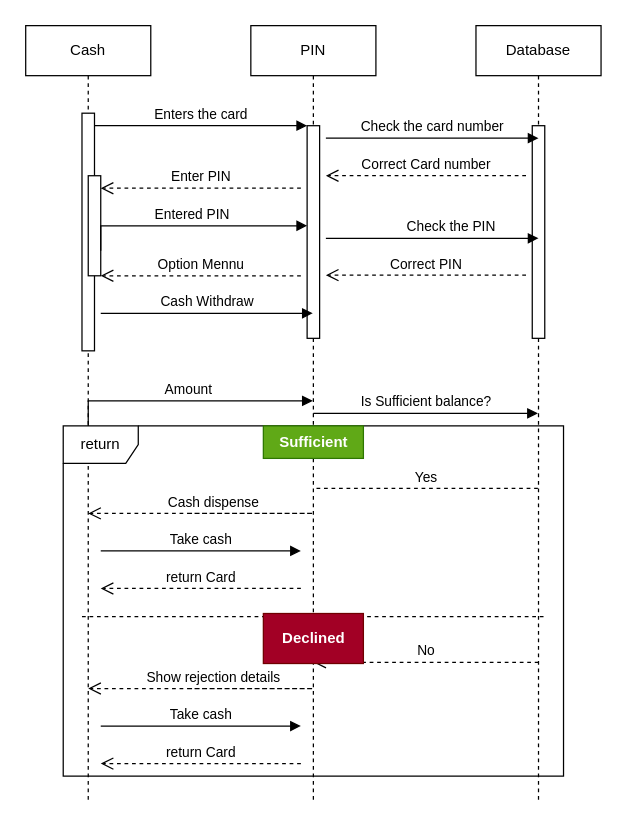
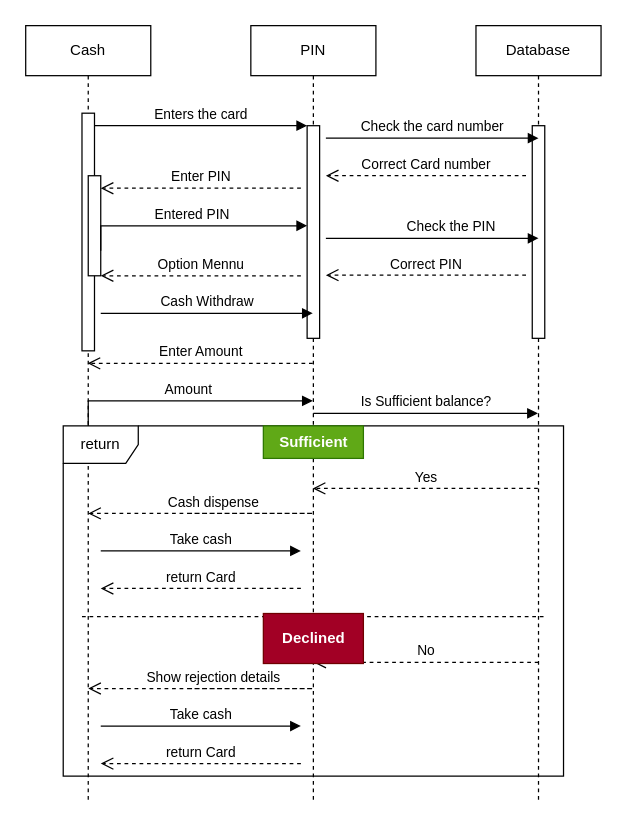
edge "PIN" -> "Cash": added, label "Enter Amount"
edge "PIN" -- "Database": arrowhead none -> open
